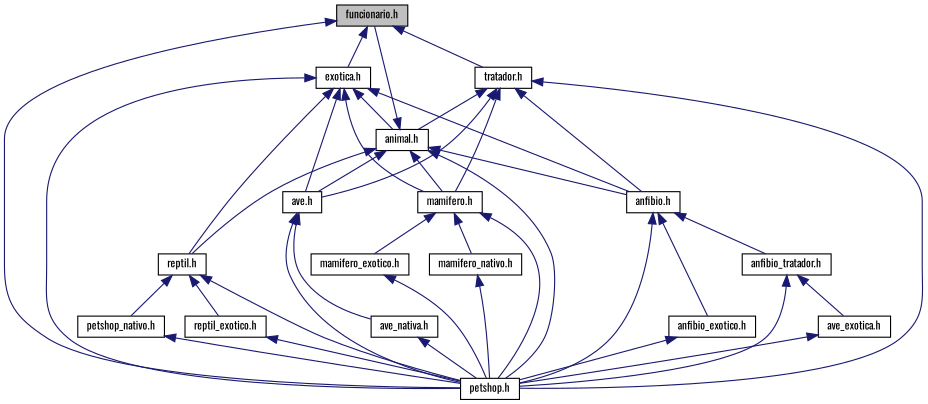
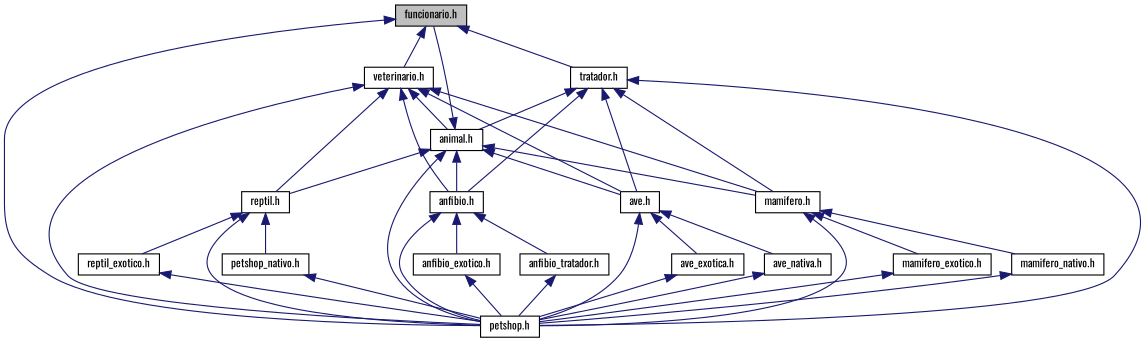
node "exotica.h": label "exotica.h" -> "veterinario.h"
edge "ave_exotica.h" -> "anfibio_tratador.h": now "ave_exotica.h" -> "ave.h"
